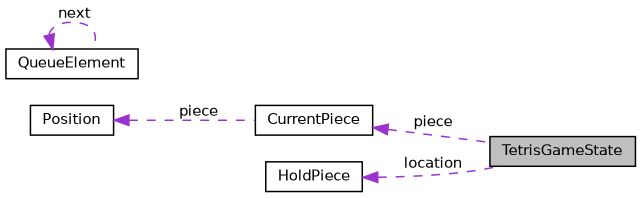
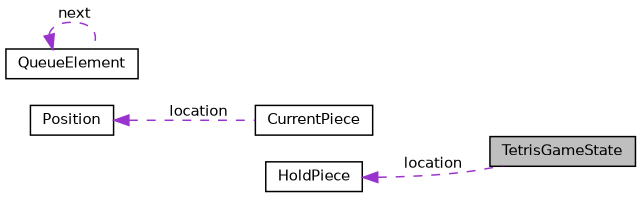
edge "CurrentPiece" -> "Position": label " piece" -> " location"
edge "TetrisGameState" -> "CurrentPiece": removed, label "piece"
